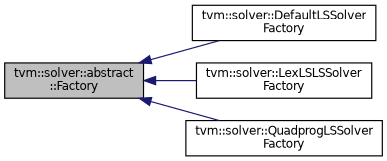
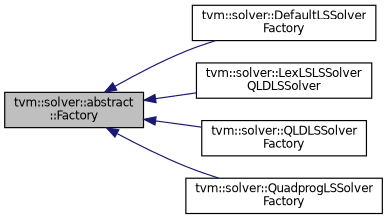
node "tvm::solver::LexLSLSSolver Factory": label "tvm::solver::LexLSLSSolver Factory" -> "tvm::solver::LexLSLSSolver QLDLSSolver"
node "tvm::solver::QLDLSSolver Factory": added
